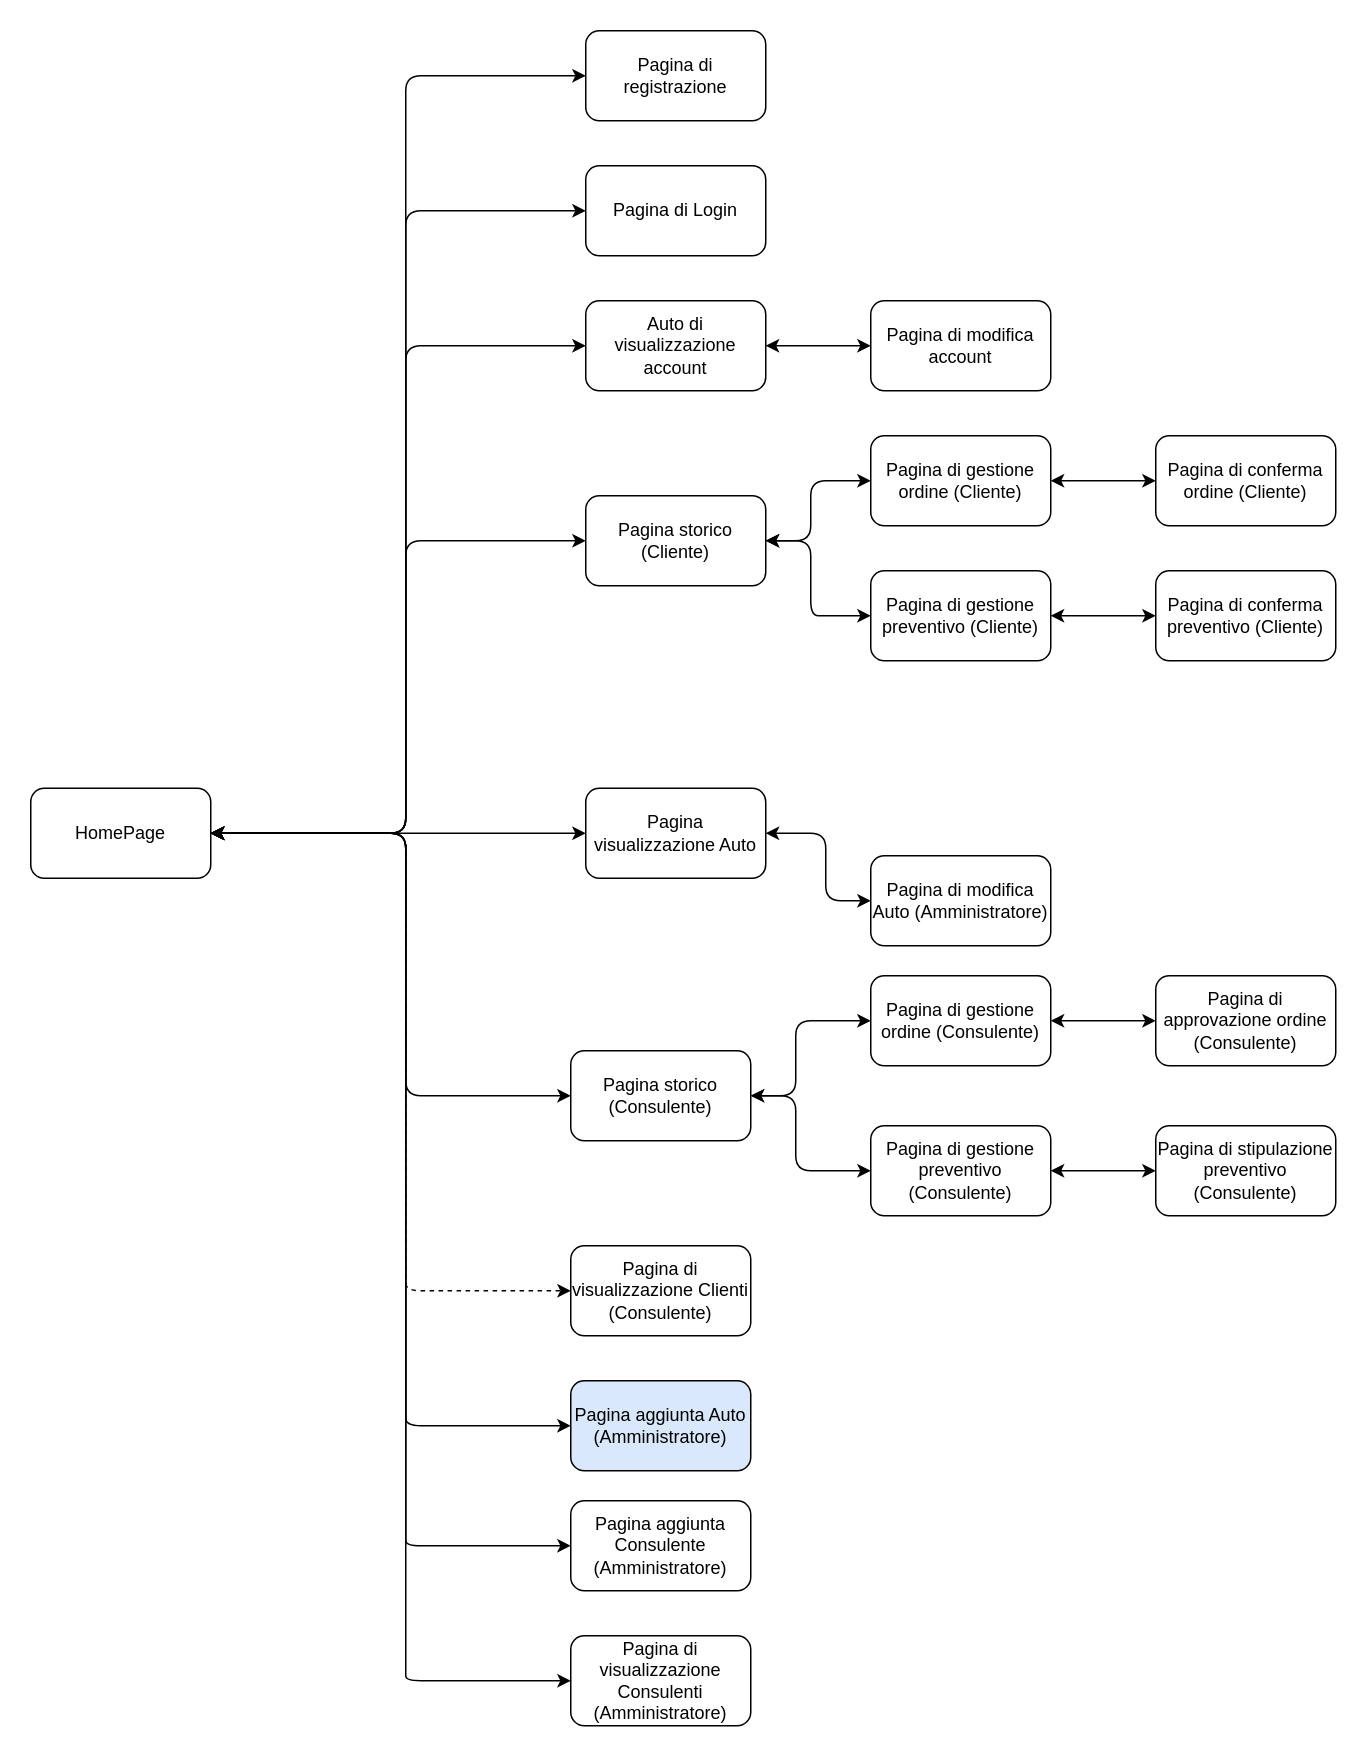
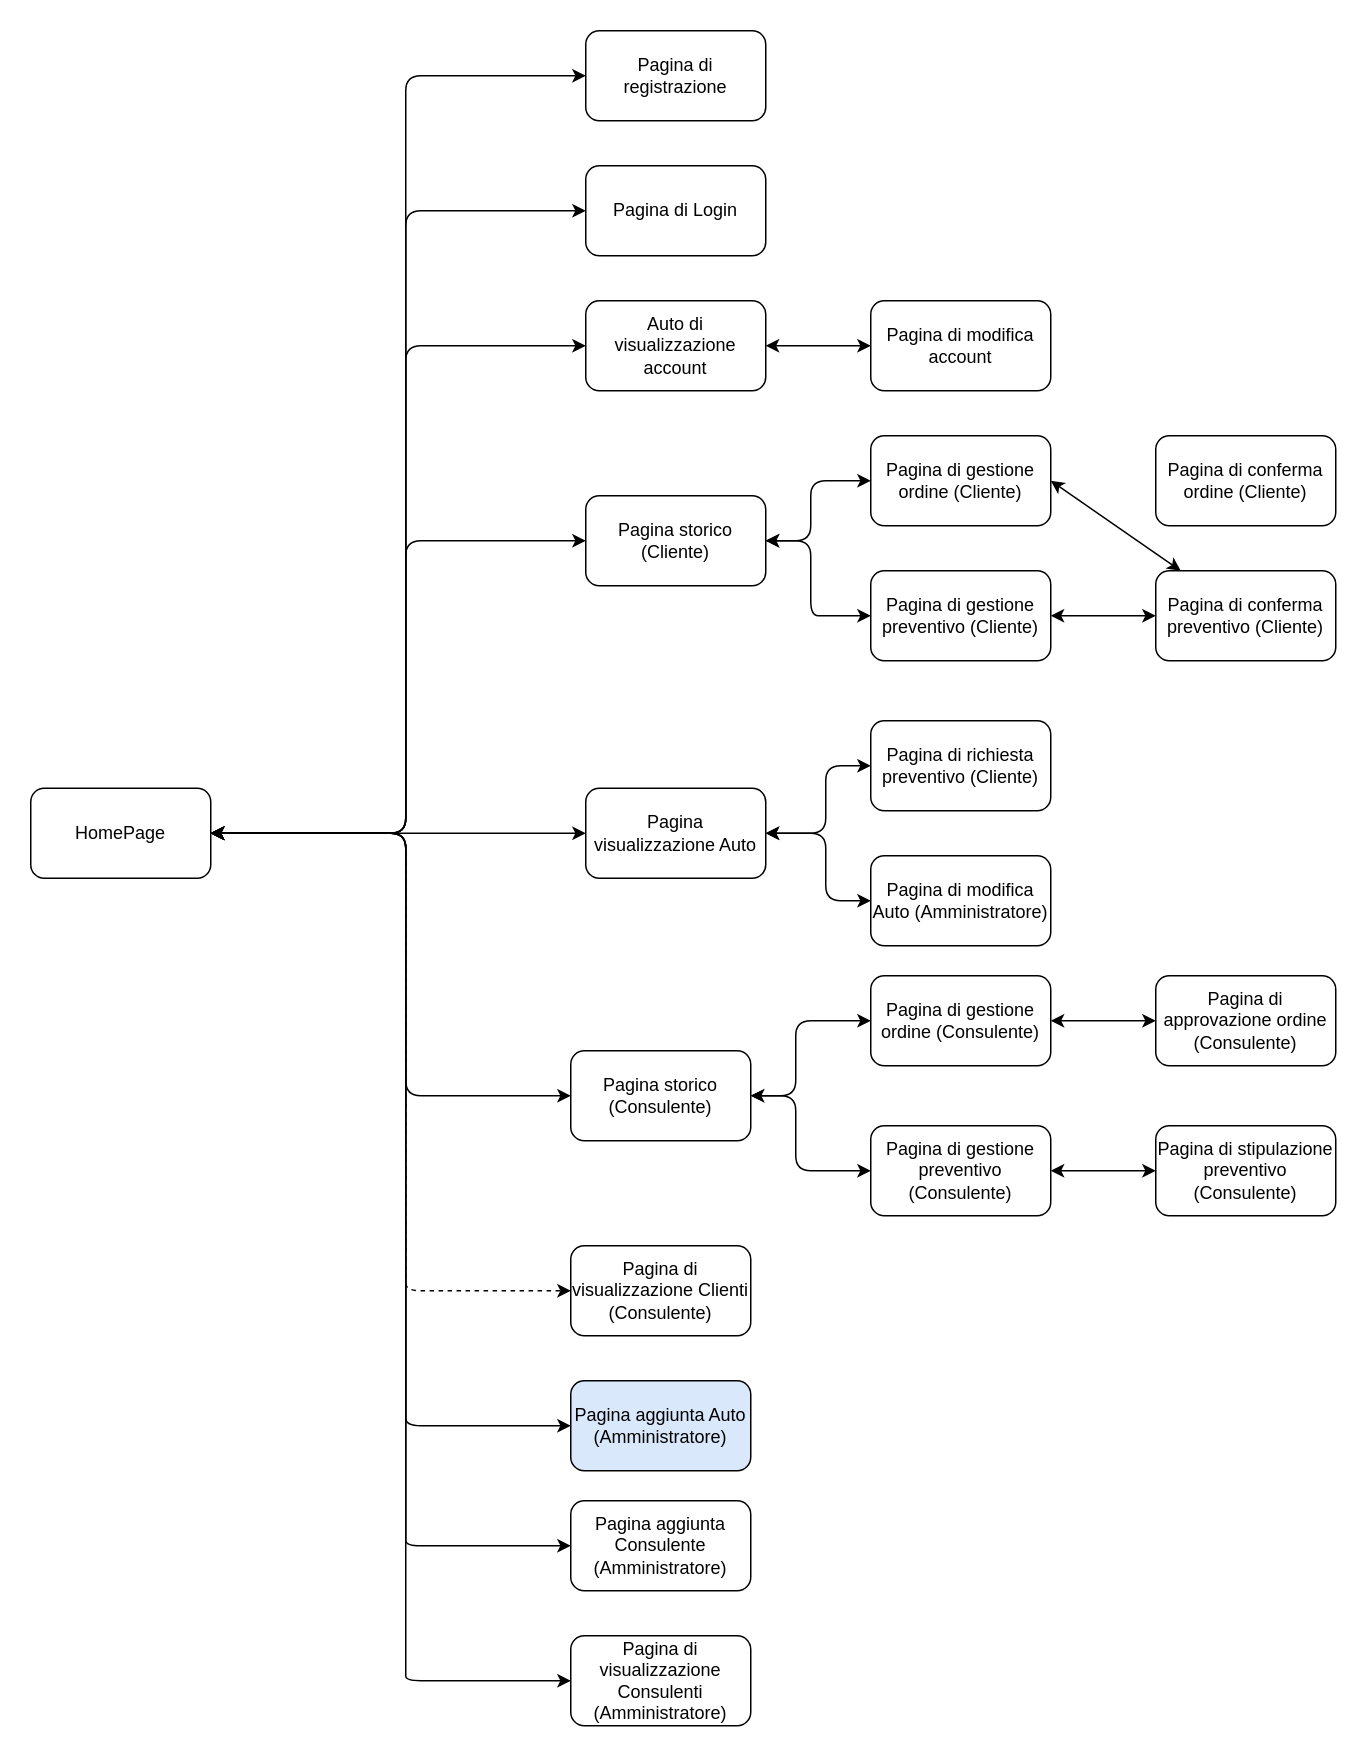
edge "Pagina di gestione ordine (Cliente)" -- "Pagina di conferma ordine (Cliente)": now "Pagina di gestione ordine (Cliente)" -- "Pagina di conferma preventivo (Cliente)"
node "Pagina di richiesta preventivo (Cliente)": added
edge "Pagina di richiesta preventivo (Cliente)" -- "Pagina visualizzazione Auto": added
